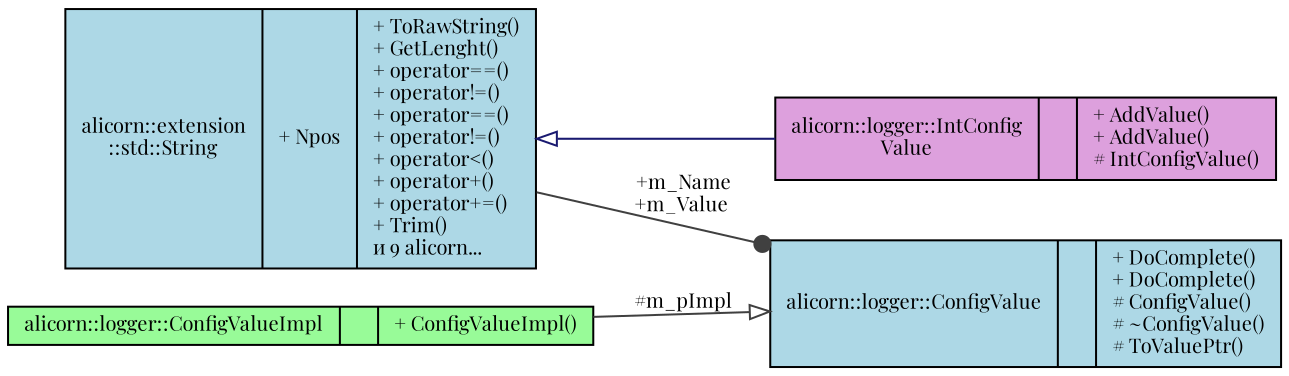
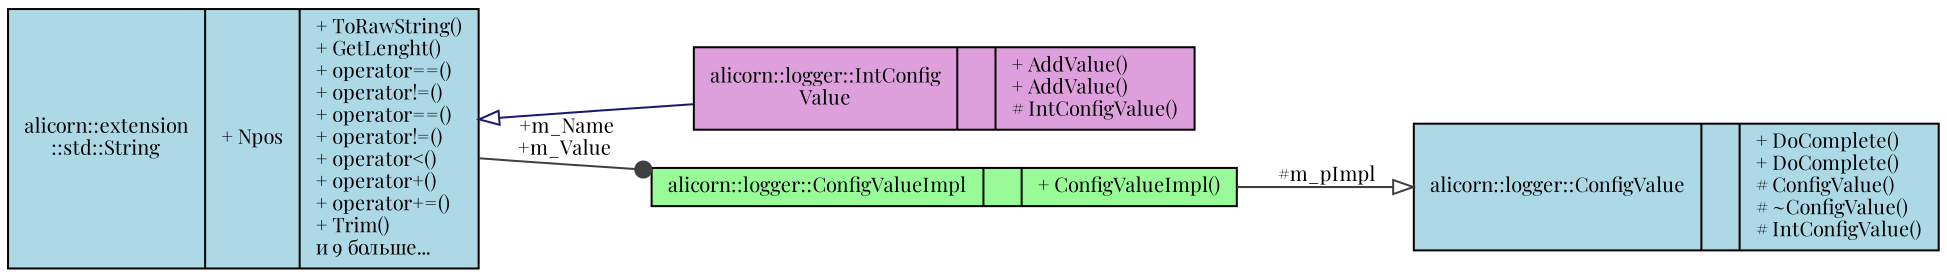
edge "alicorn::extension" -> "alicorn::logger::ConfigValue": now "alicorn::extension" -> "alicorn::logger::ConfigValueImpl"
node "alicorn::extension": text "и 9 alicorn..." -> "и 9 больше..."
node "alicorn::logger::ConfigValue": text "# ToValuePtr()" -> "# IntConfigValue()"
